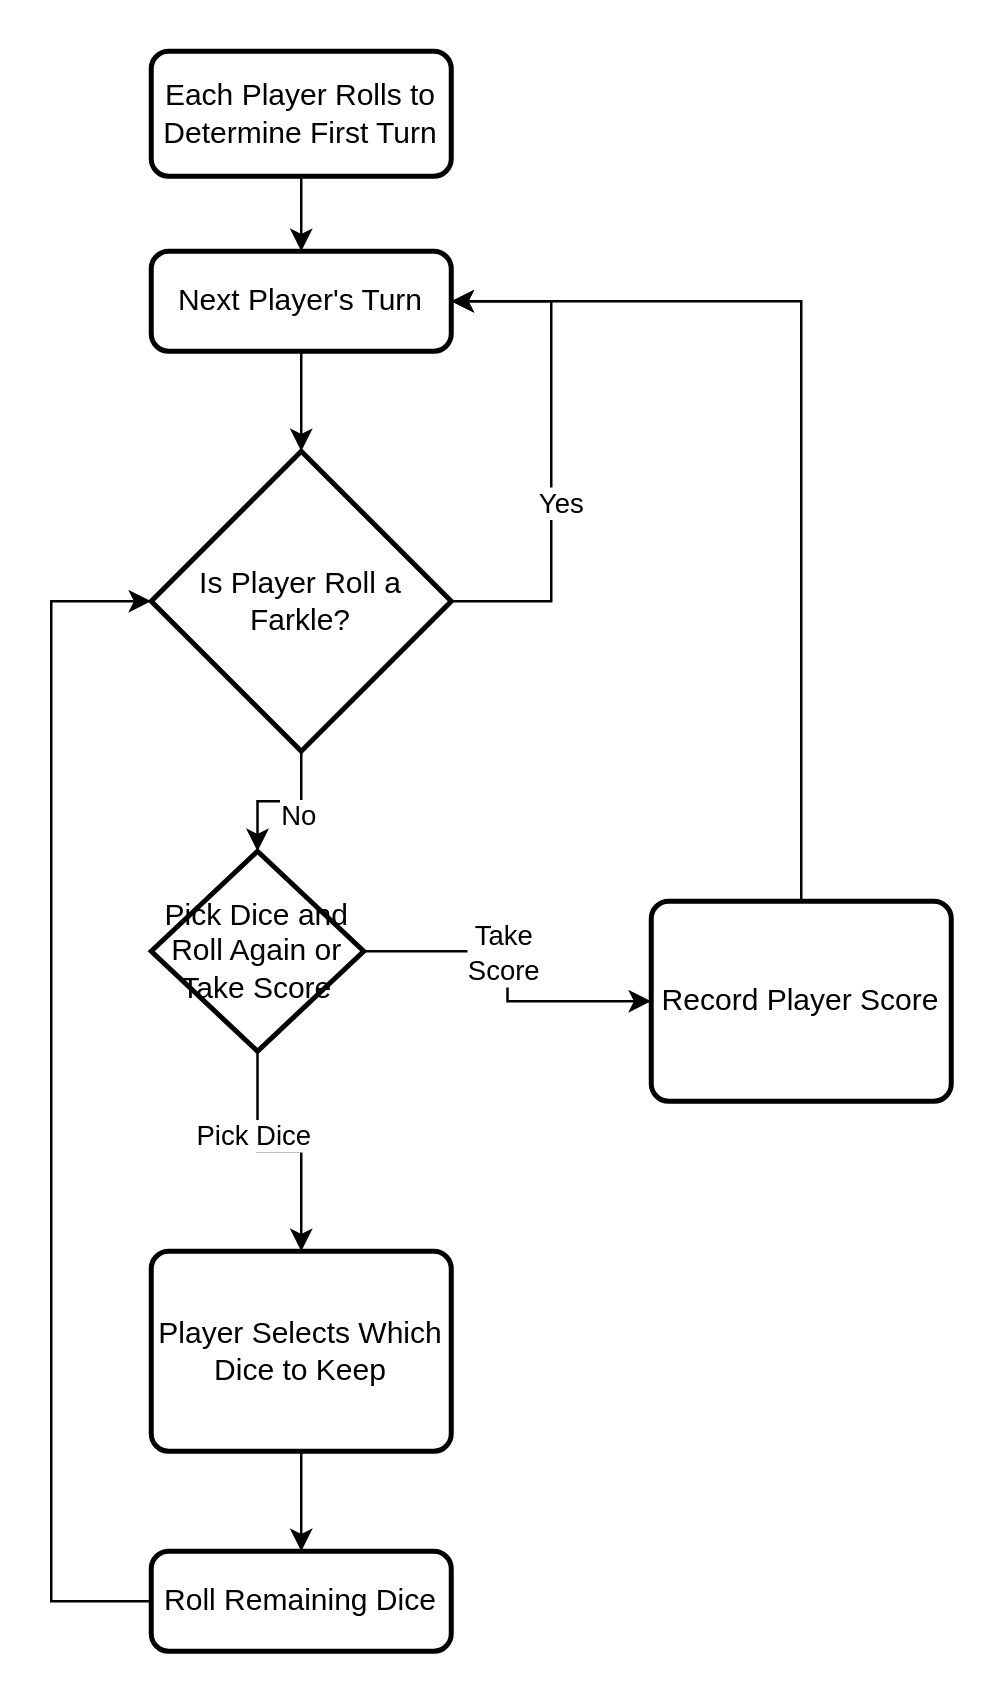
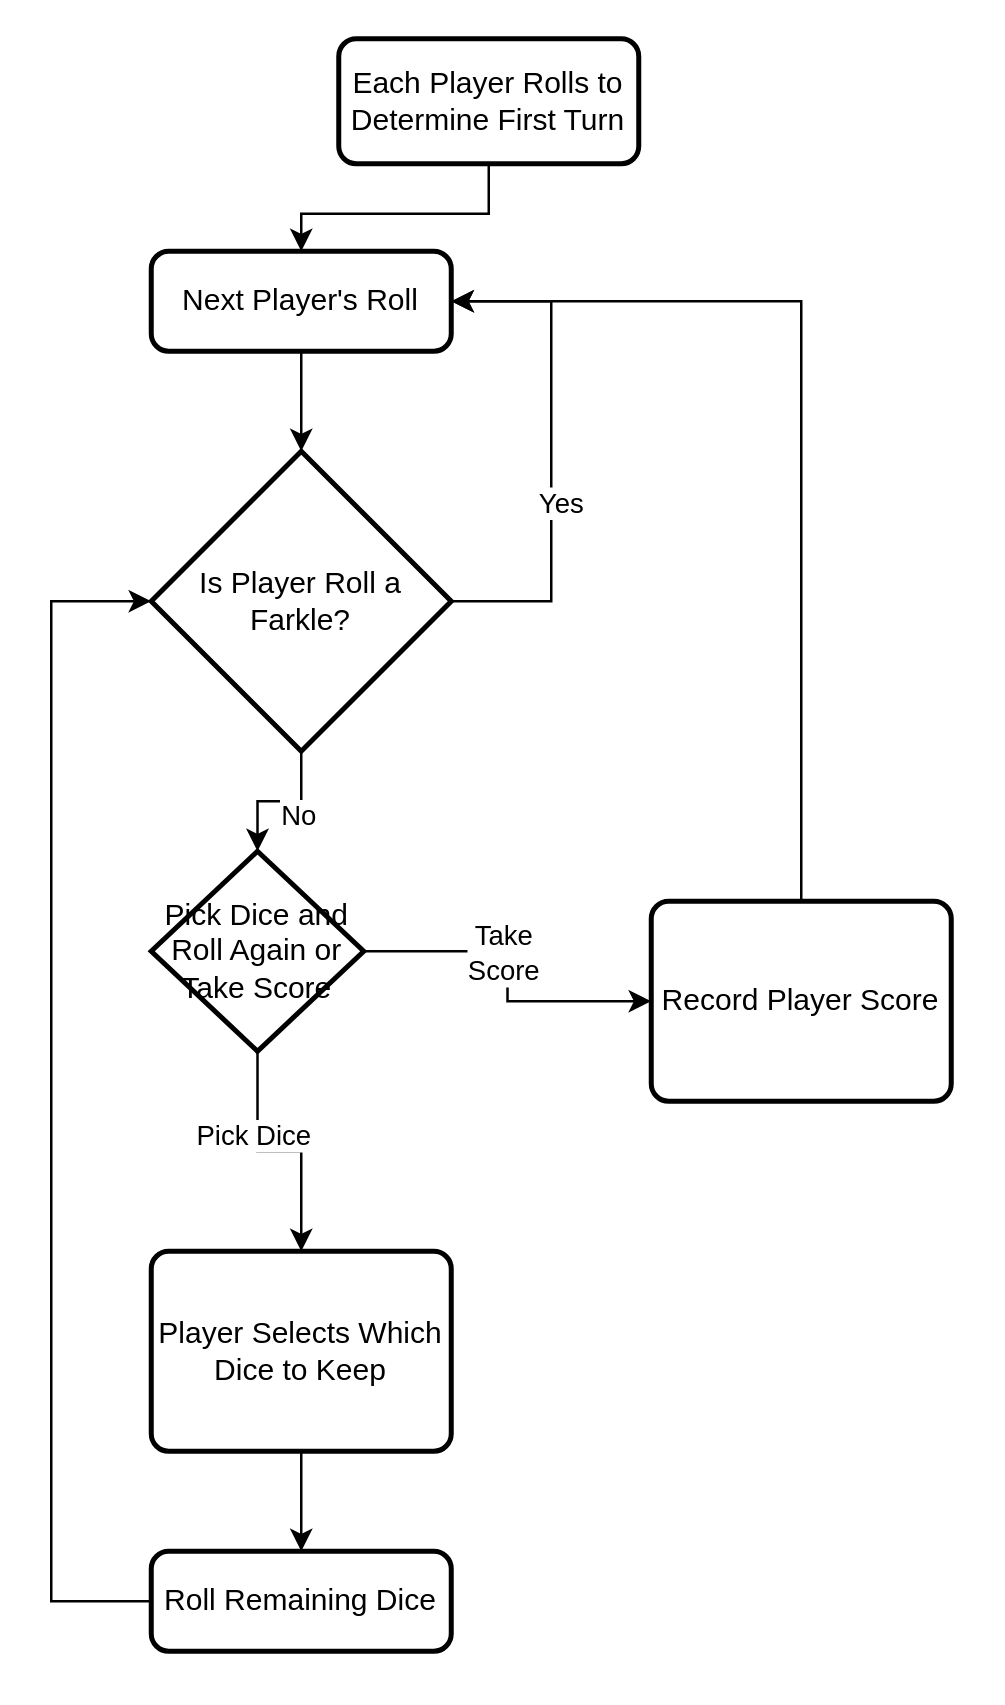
node "Each Player Rolls to Determine First Turn": moved (301, 114) -> (489, 101)
node "Next Player's Turn": label "Next Player's Turn" -> "Next Player's Roll"
